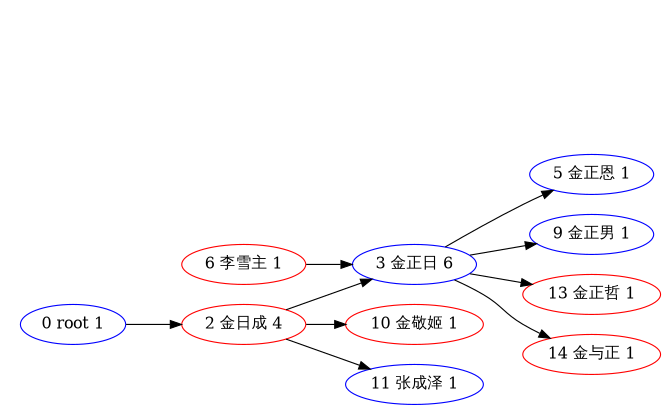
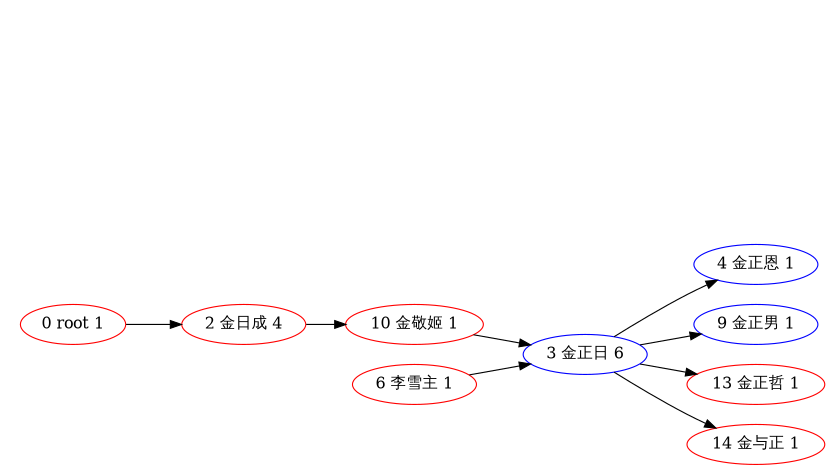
node "5 金正恩 1": label "5 金正恩 1" -> "4 金正恩 1"
edge "2 金日成 4" -> "3 金正日 6": now "10 金敬姬 1" -> "3 金正日 6"
node "0 root 1": color blue -> red
node "11 张成泽 1": removed
